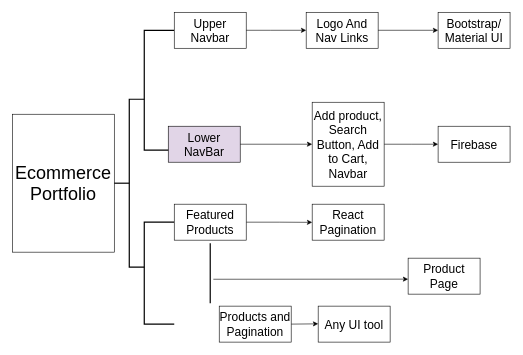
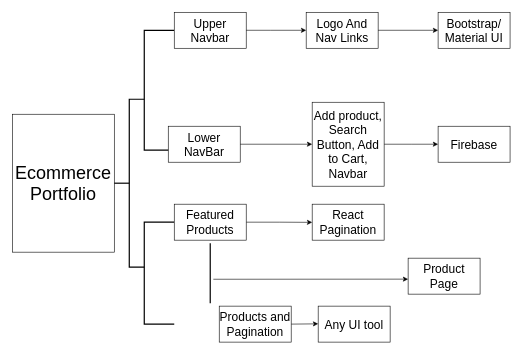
node "Lower NavBar": fillcolor #e1d5e7 -> #ffffff
